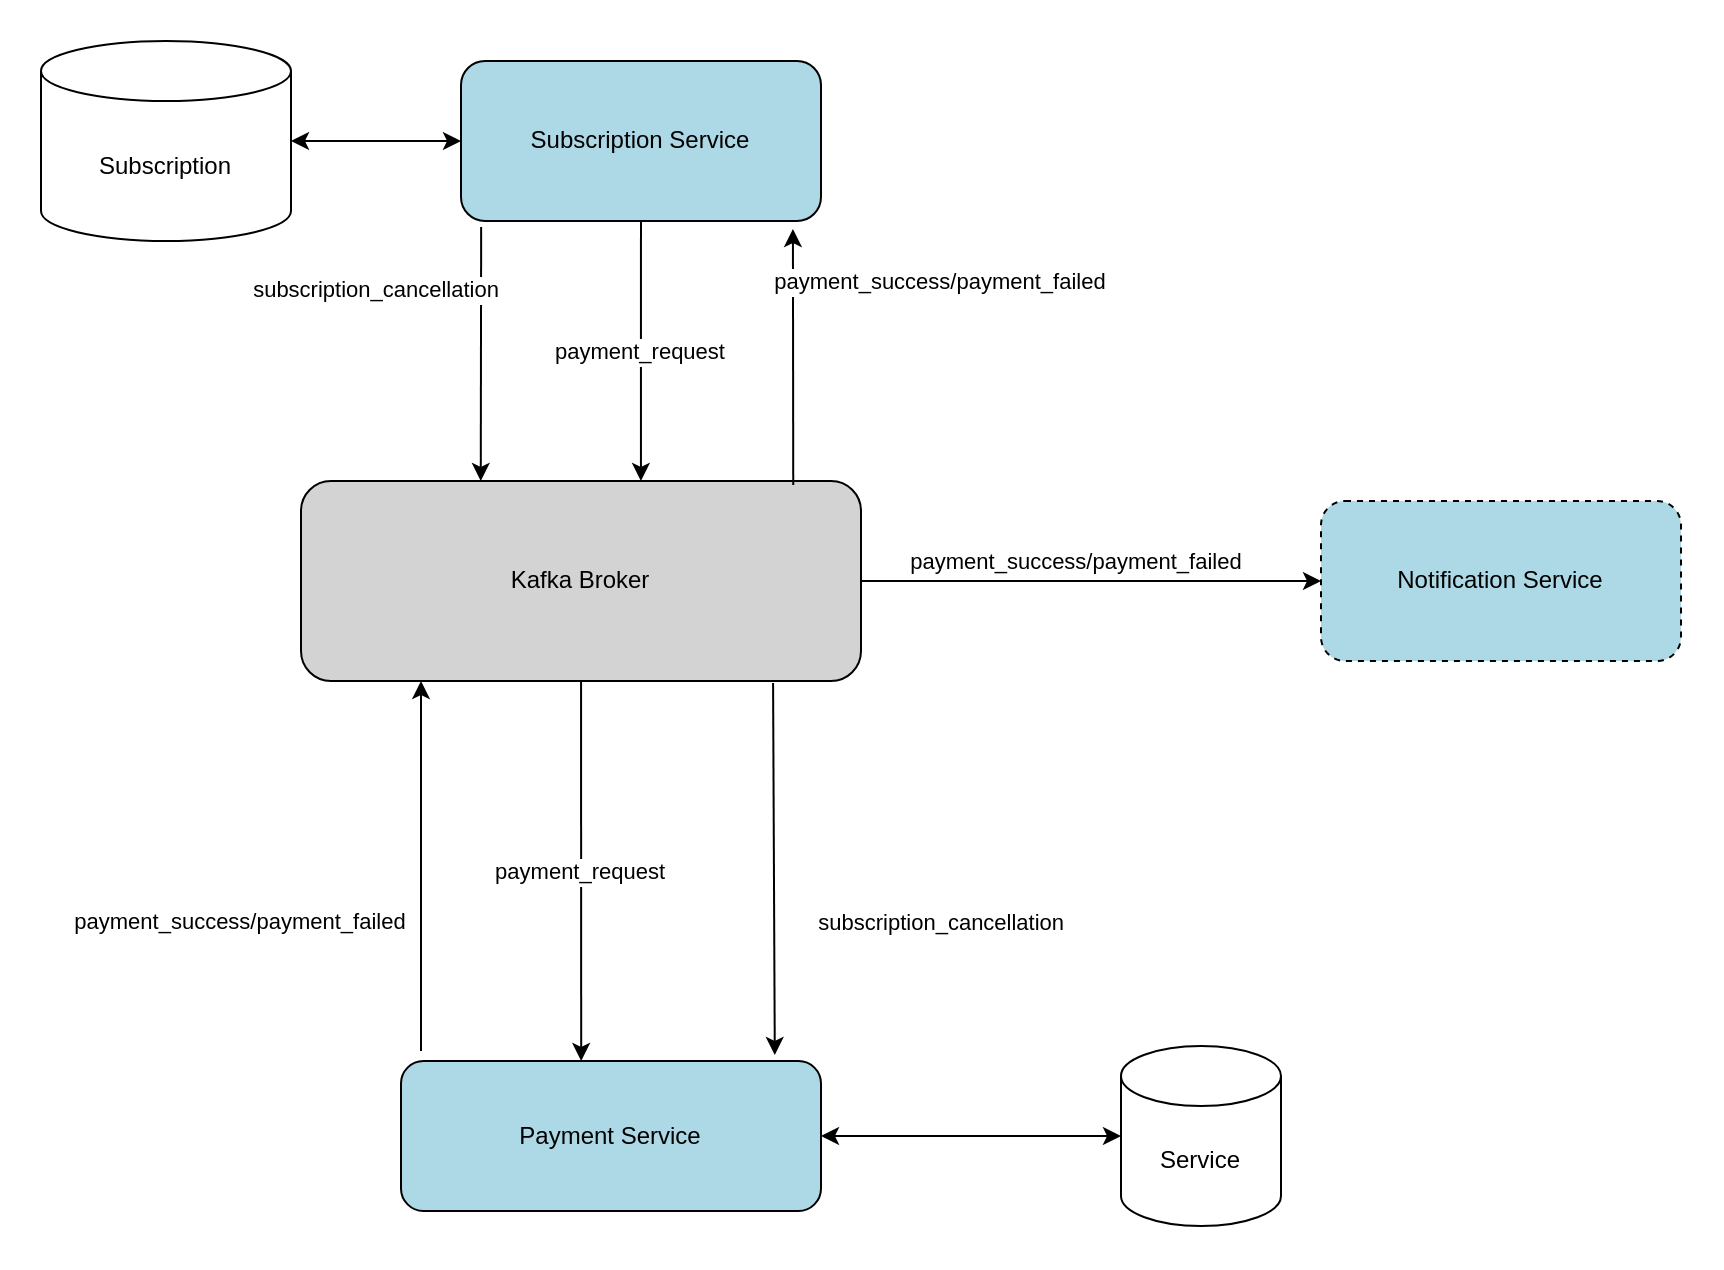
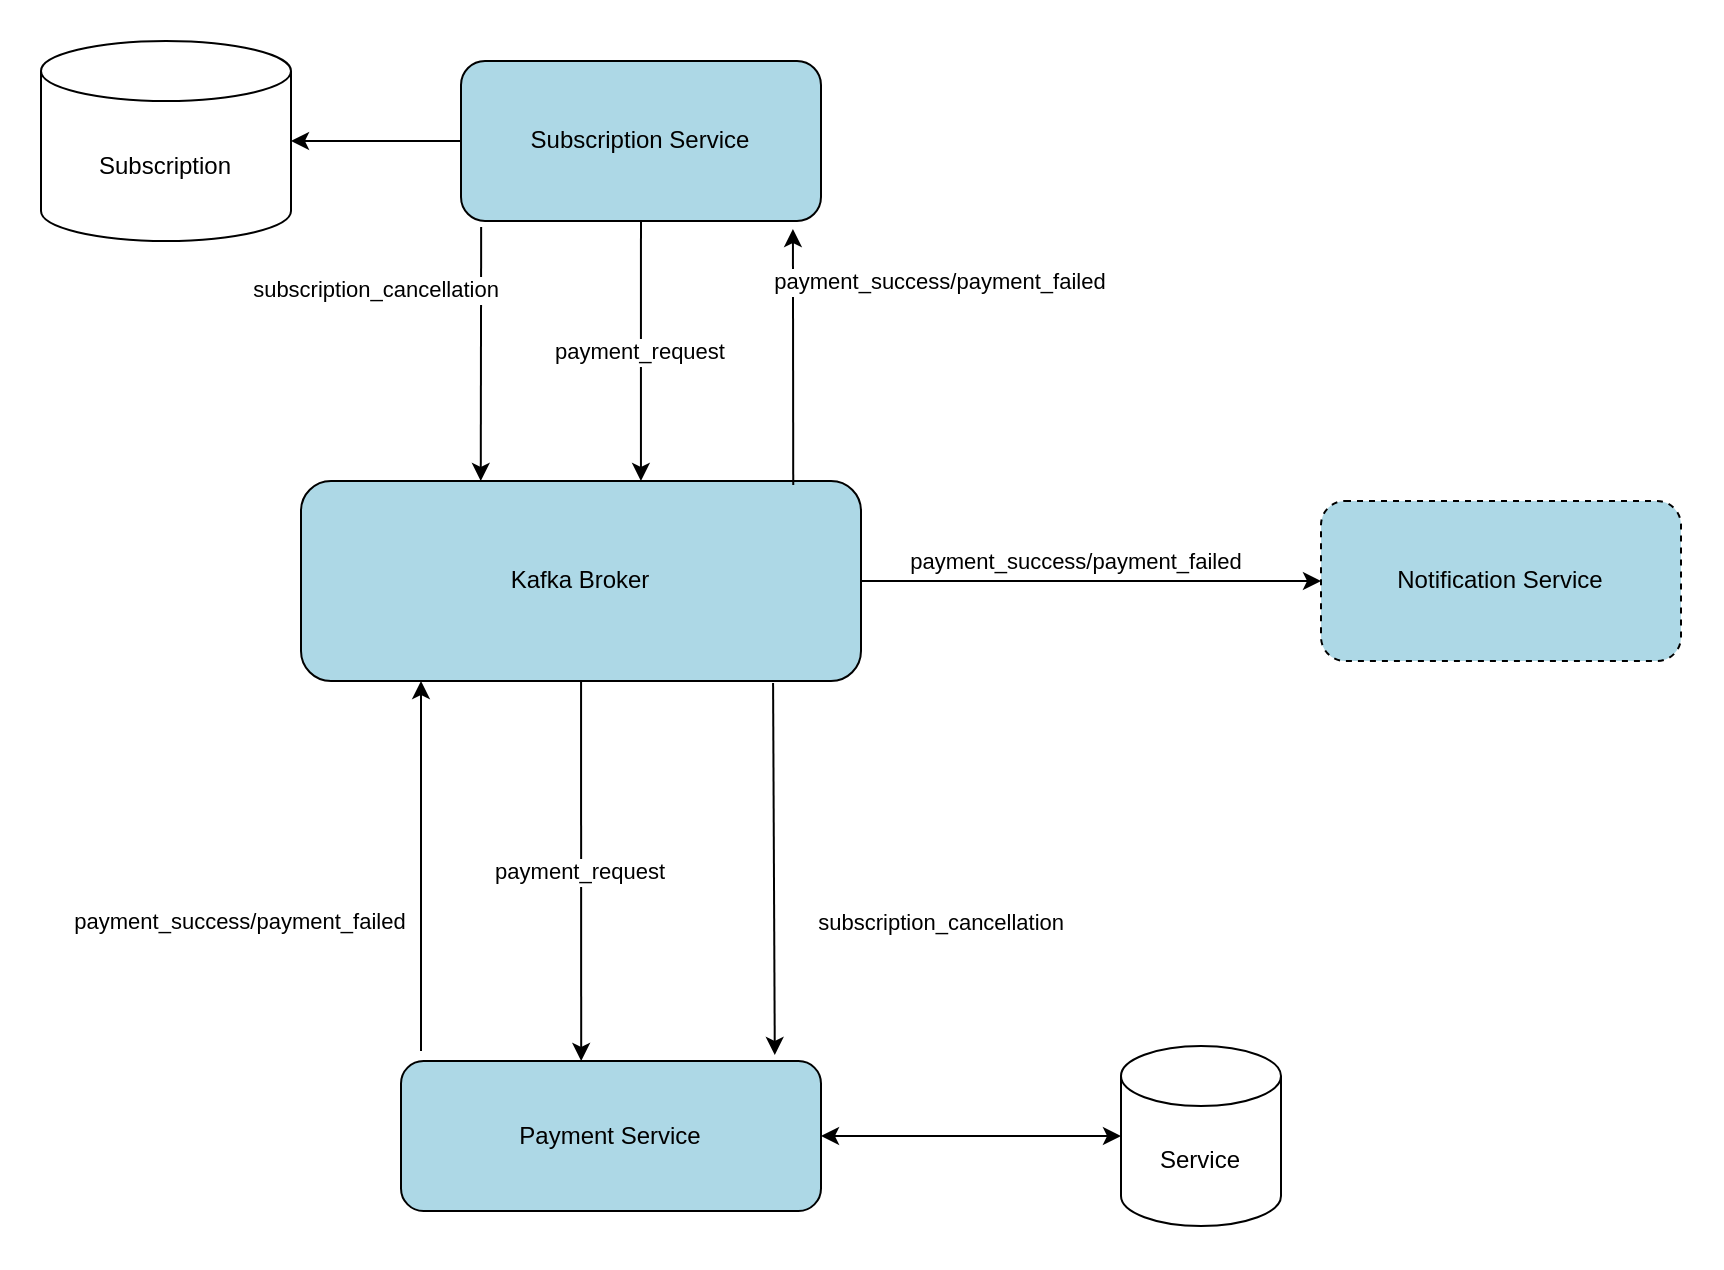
edge "Subscription" -- "Subscription Service": arrowhead classic -> none
node "Kafka Broker": fillcolor #d3d3d3 -> #add8e6
